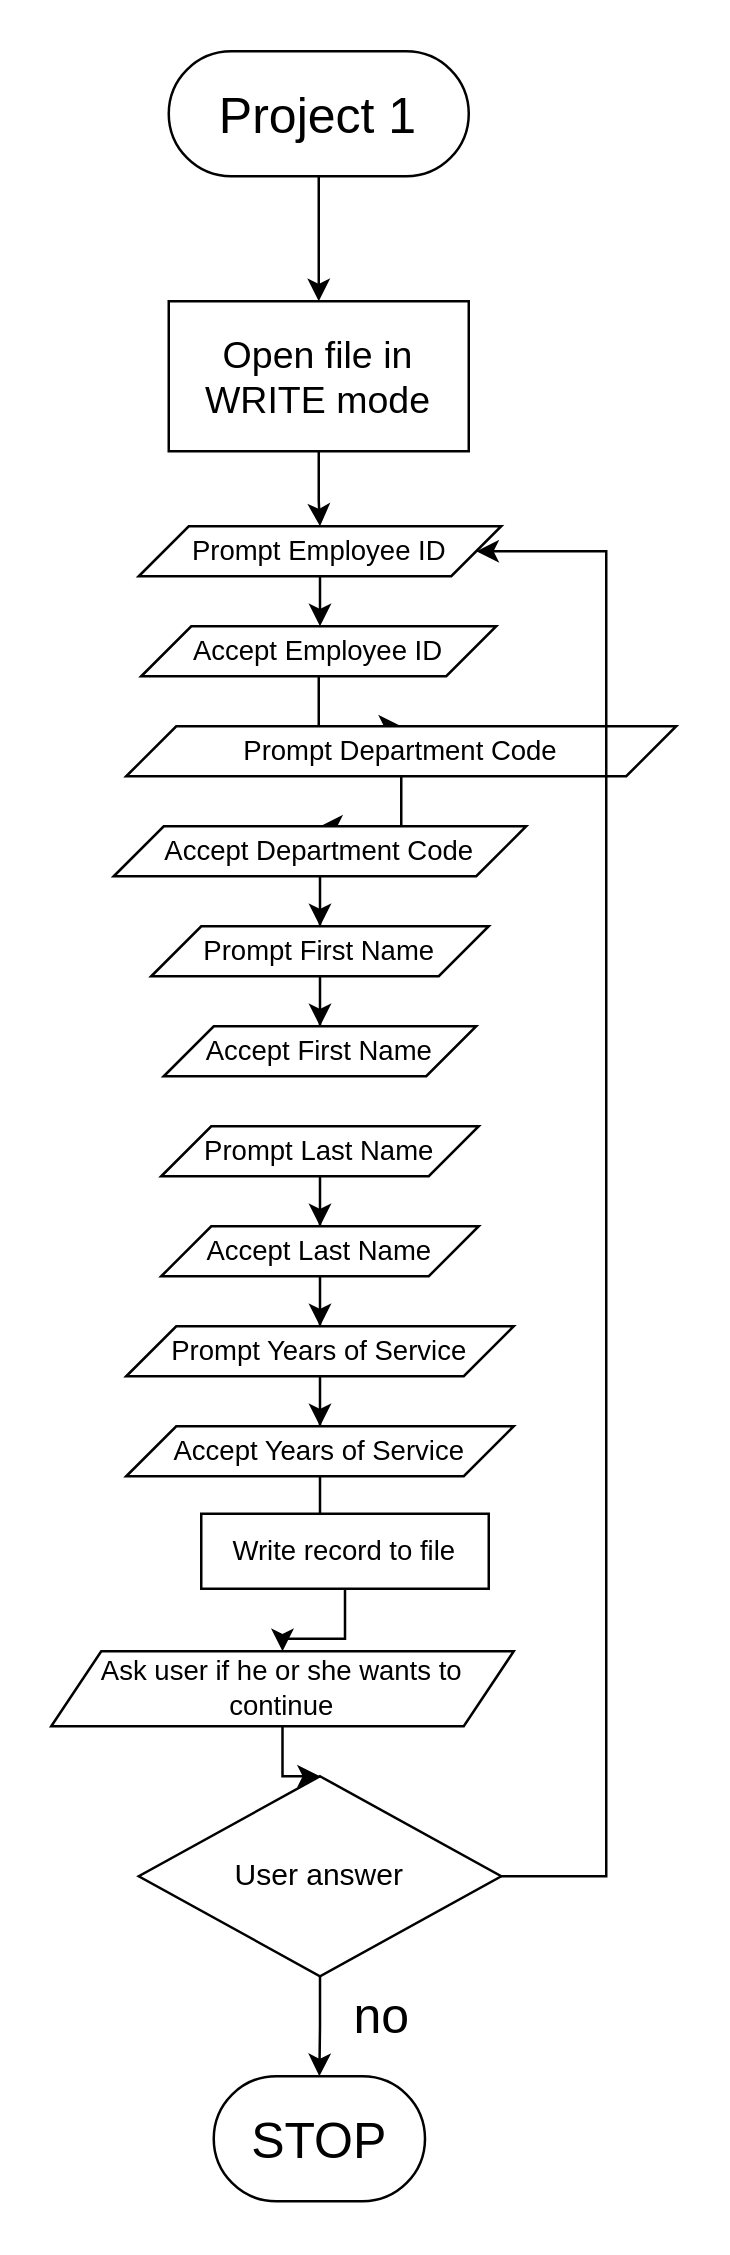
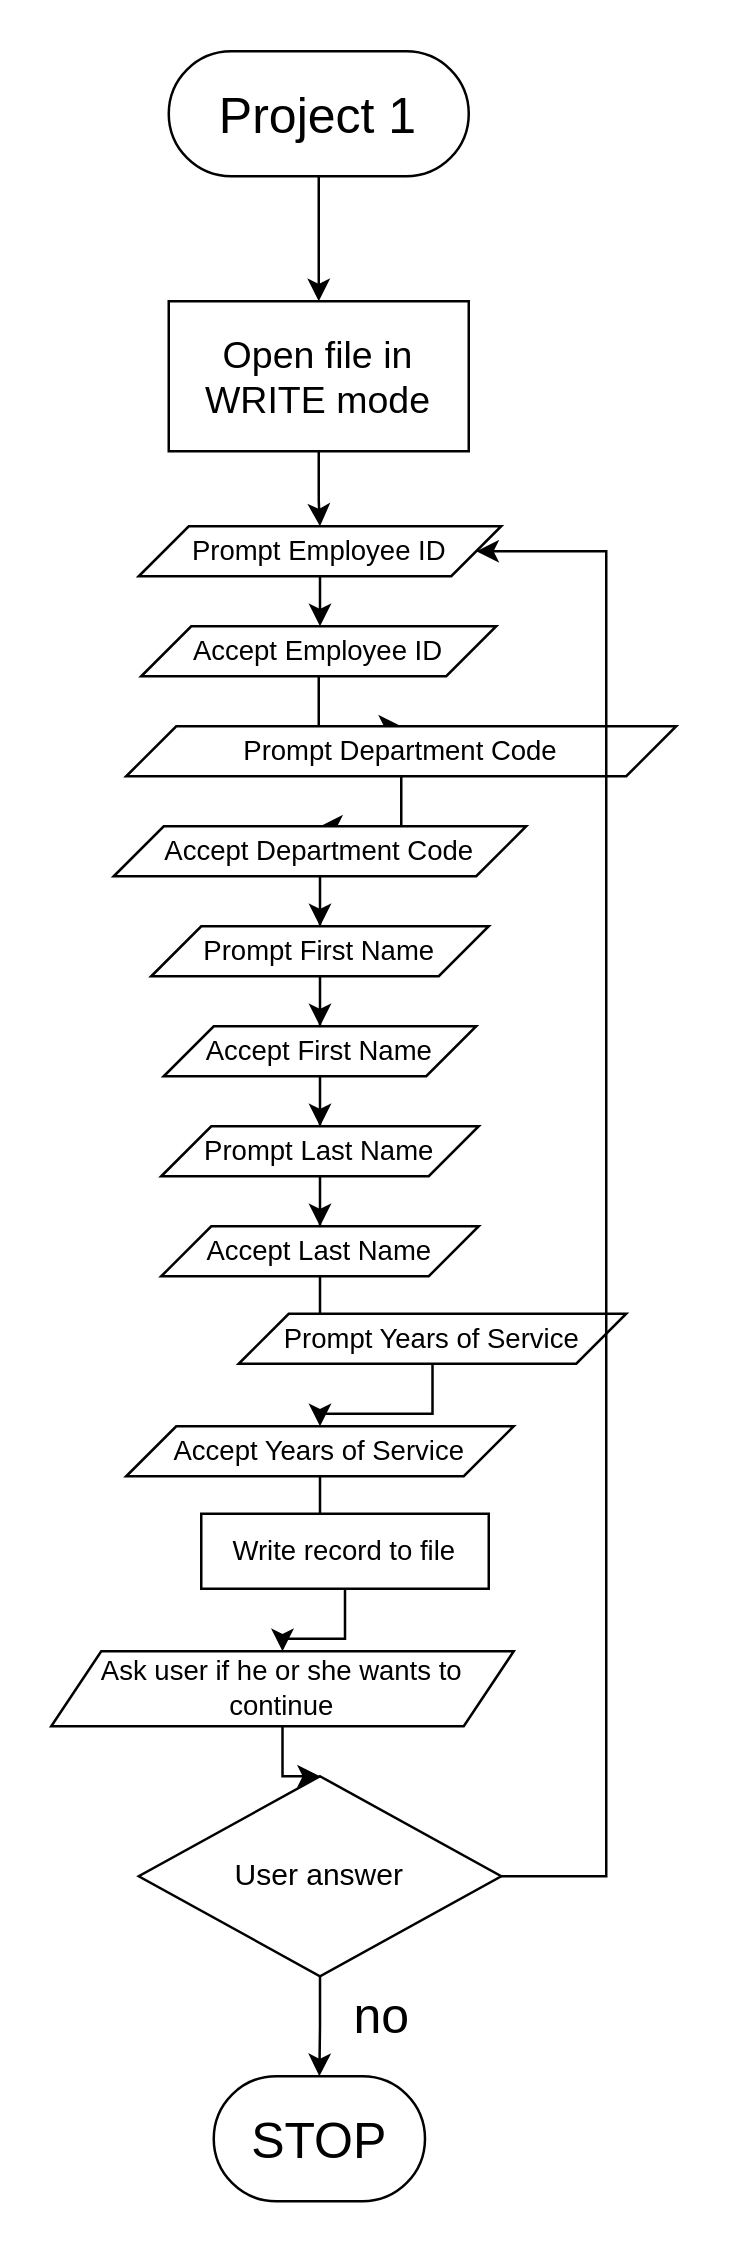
edge "Accept First Name" -> "Prompt Last Name": added
node "Prompt Years of Service": moved (320, 1351) -> (433, 1339)
